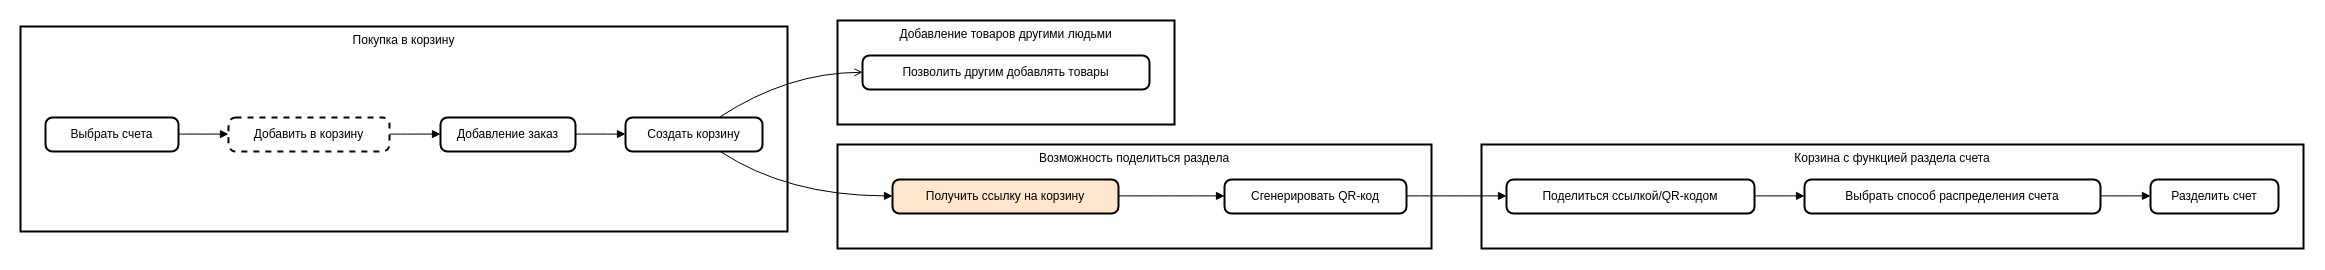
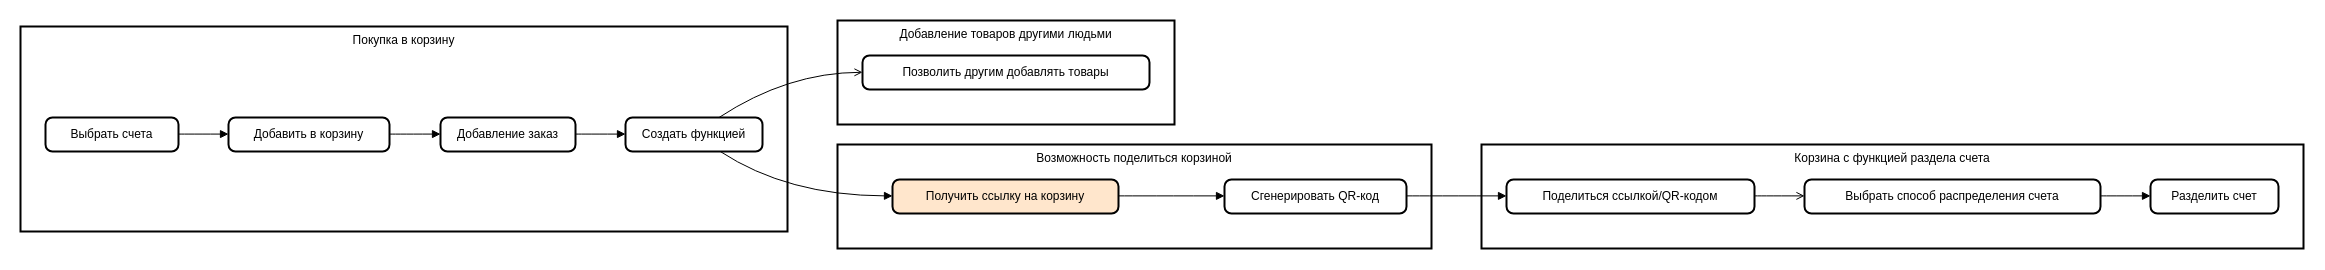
node "Добавить в корзину": style dashed -> solid
node "Создать корзину": label "Создать корзину" -> "Создать функцией"
node "Возможность поделиться раздела": label "Возможность поделиться раздела" -> "Возможность поделиться корзиной"
edge "Поделиться ссылкой/QR-кодом" -> "Выбрать способ распределения счета": arrowhead block -> open
